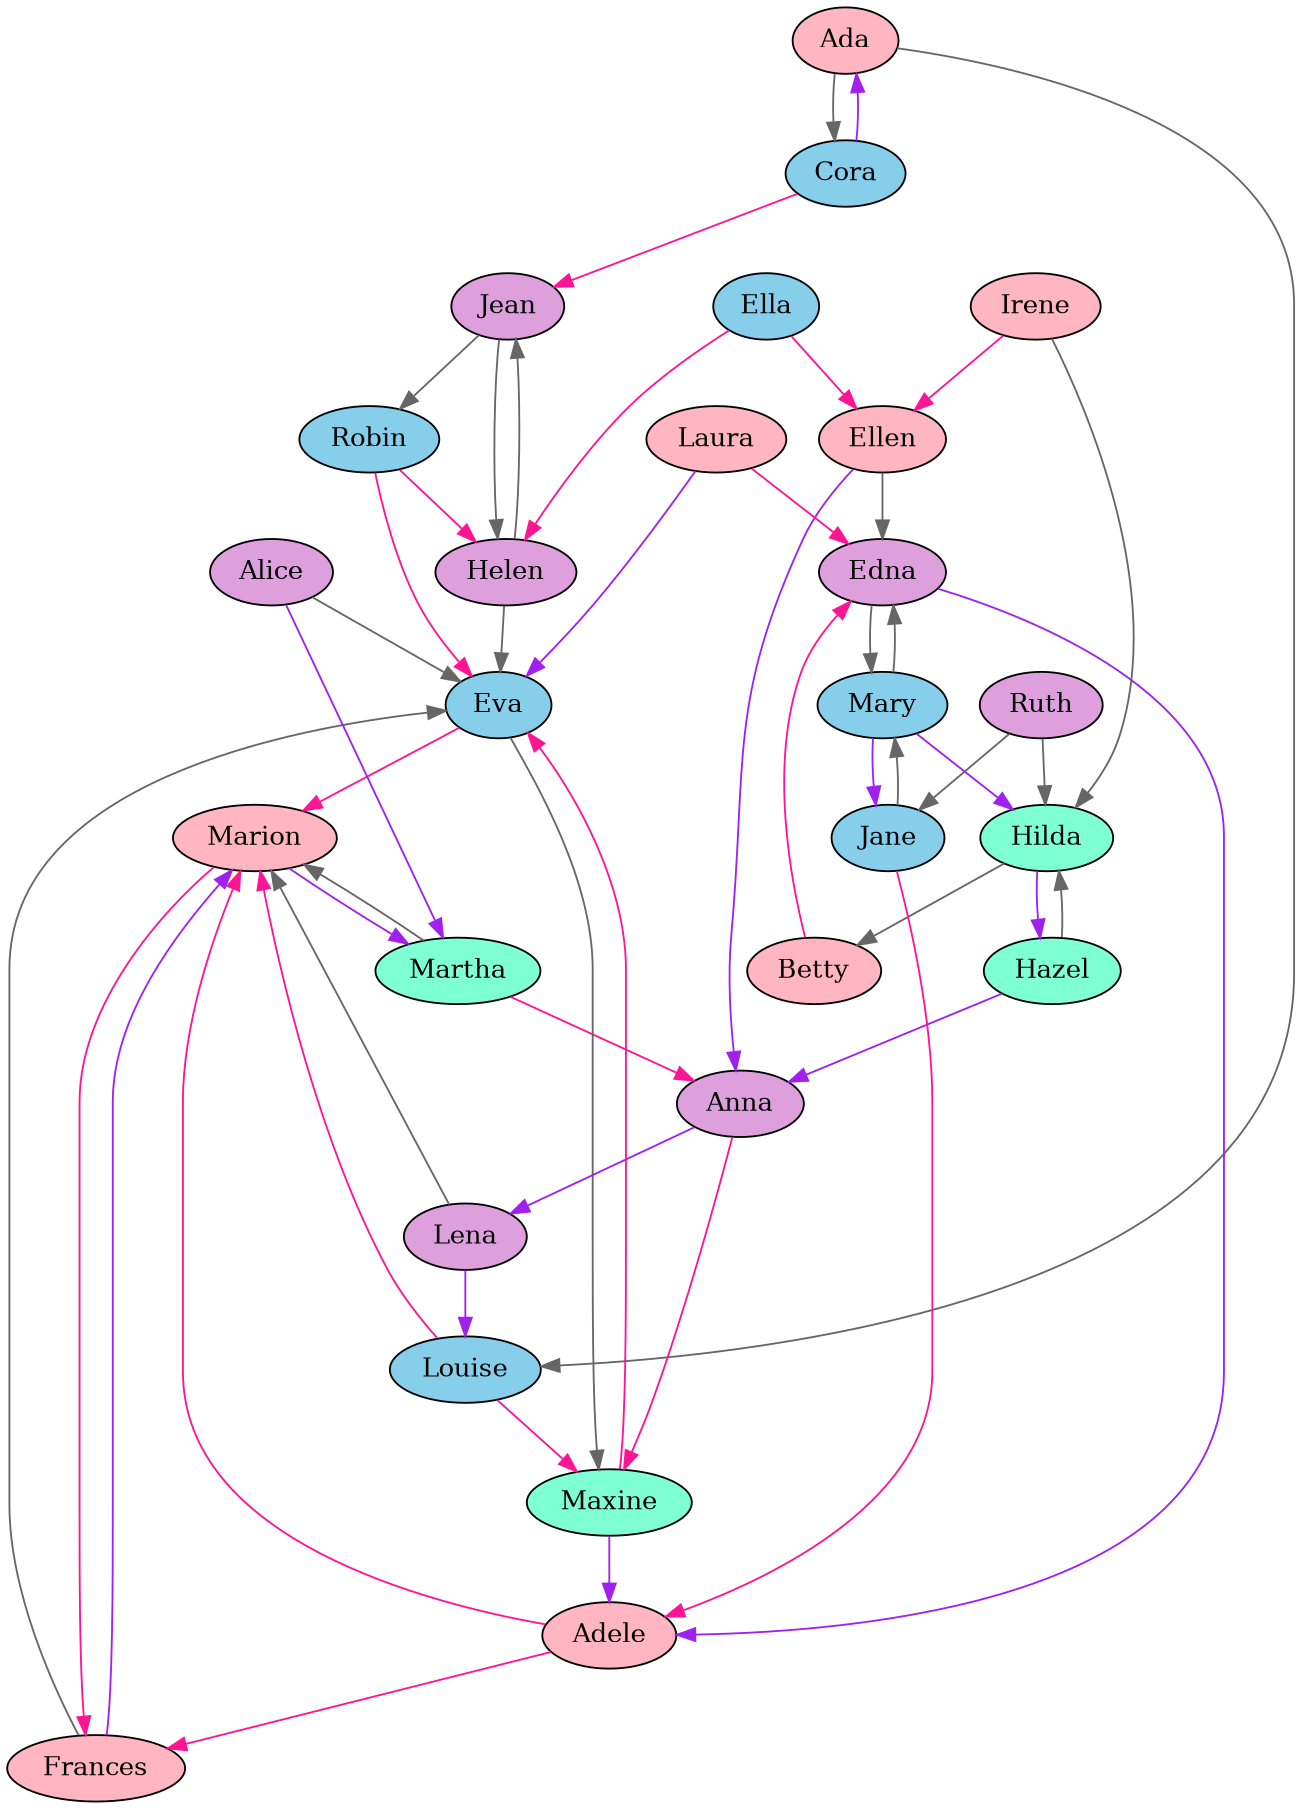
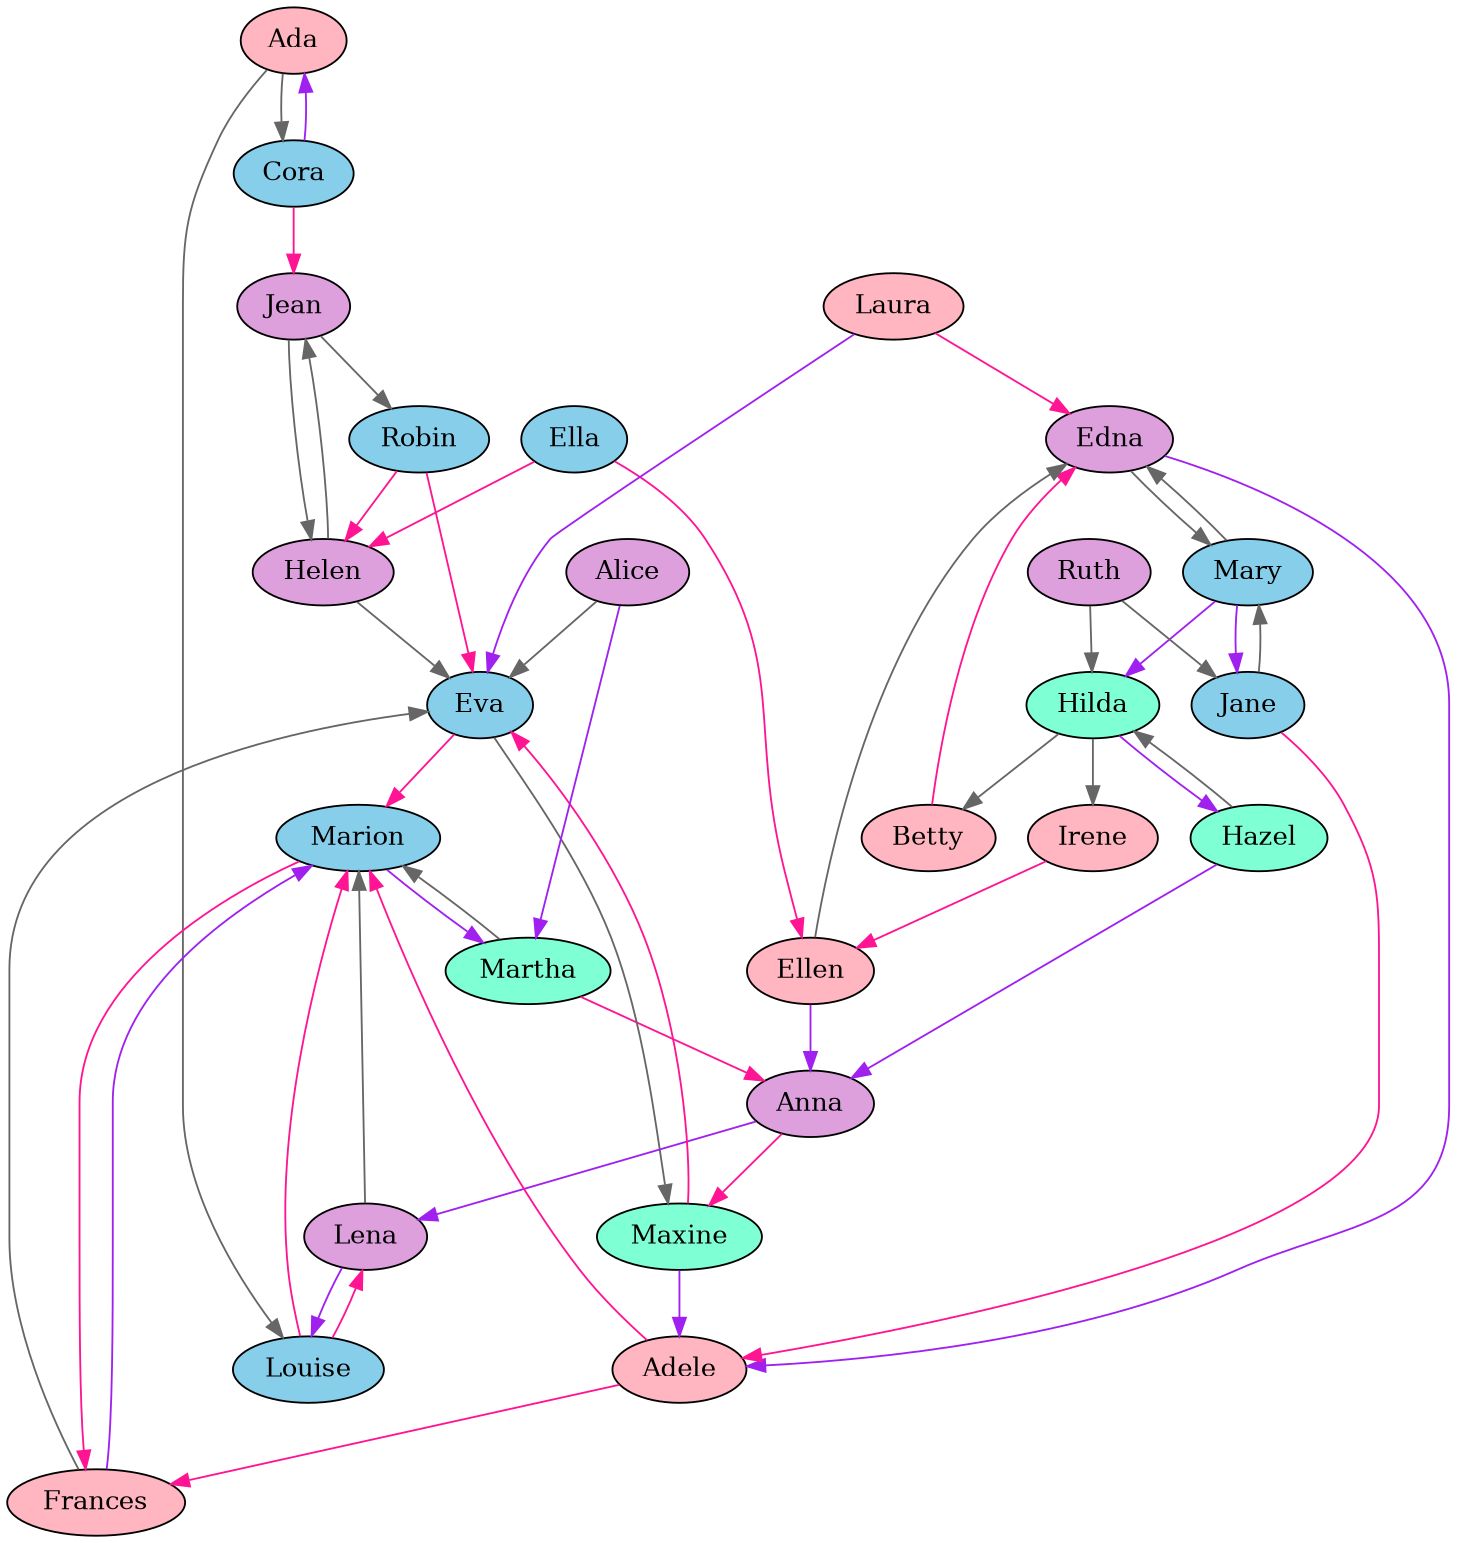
edge "Irene" -> "Hilda": reversed
node "Marion": fillcolor lightpink -> skyblue
edge "Louise" -> "Maxine": now "Louise" -> "Lena"
